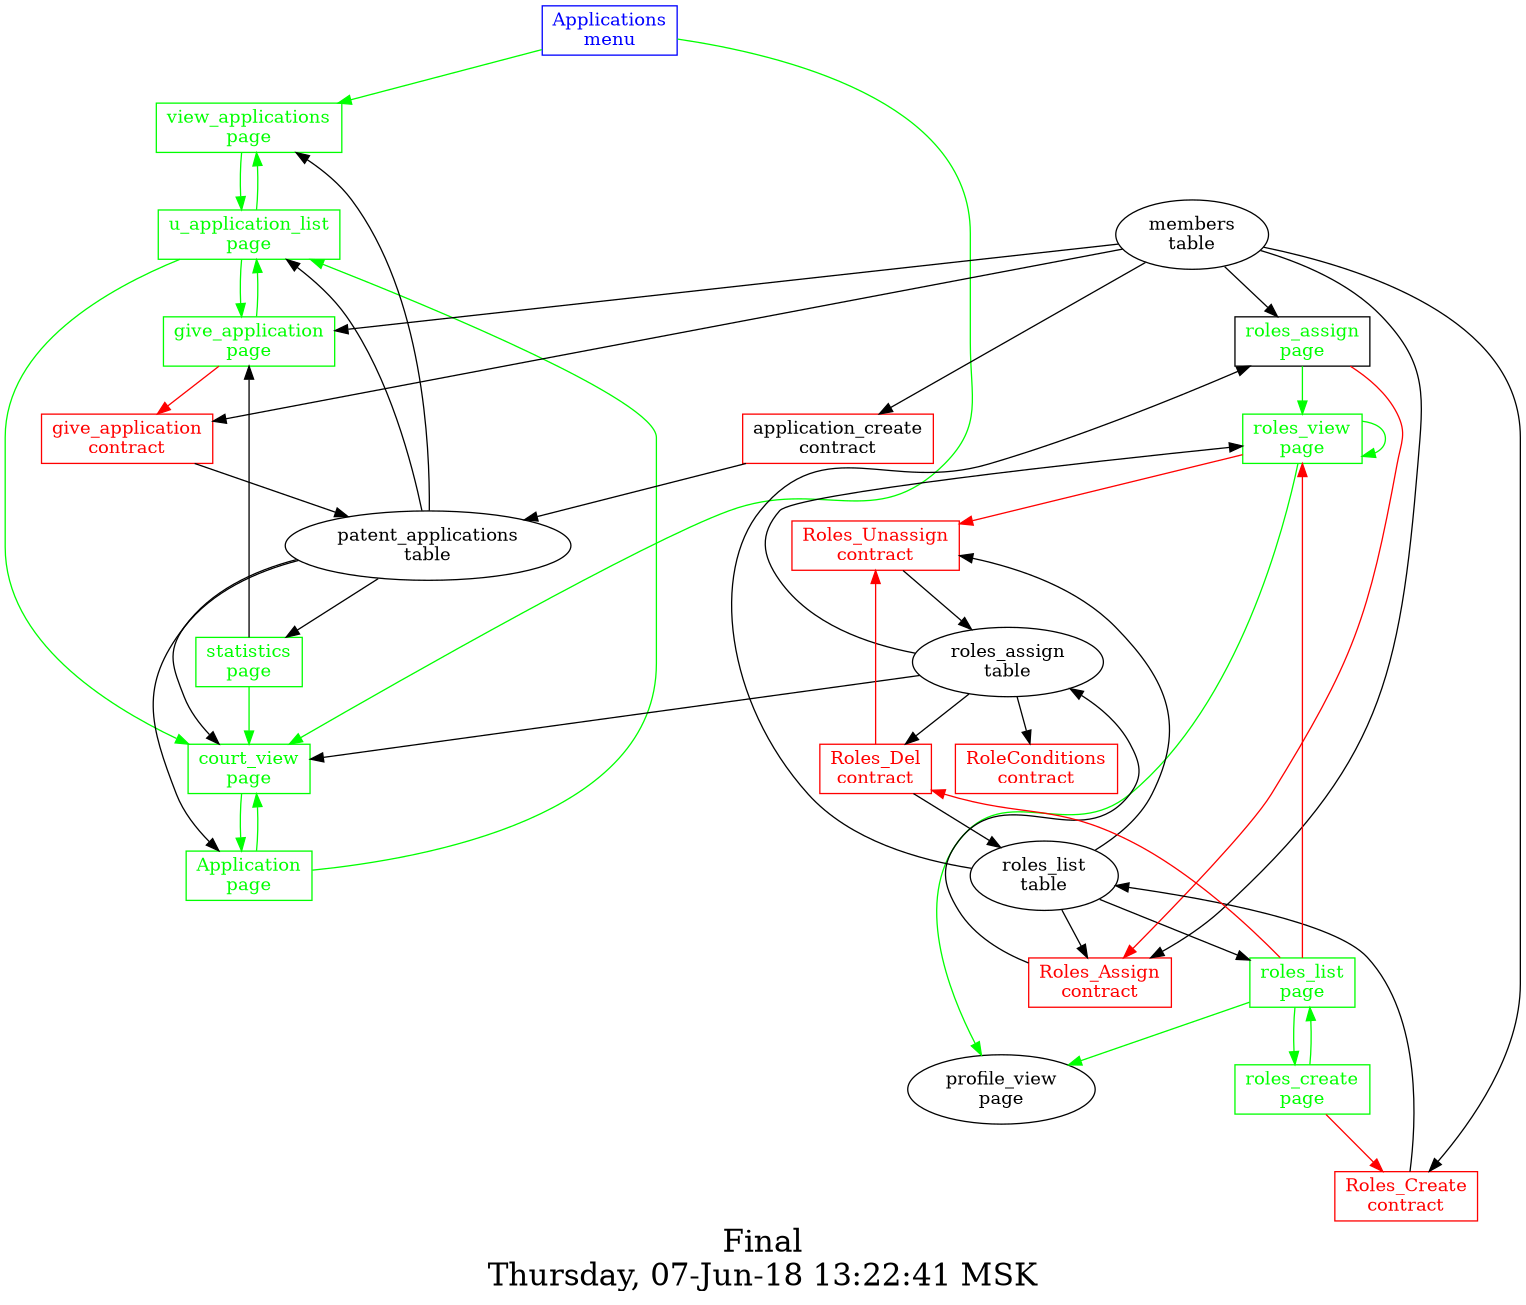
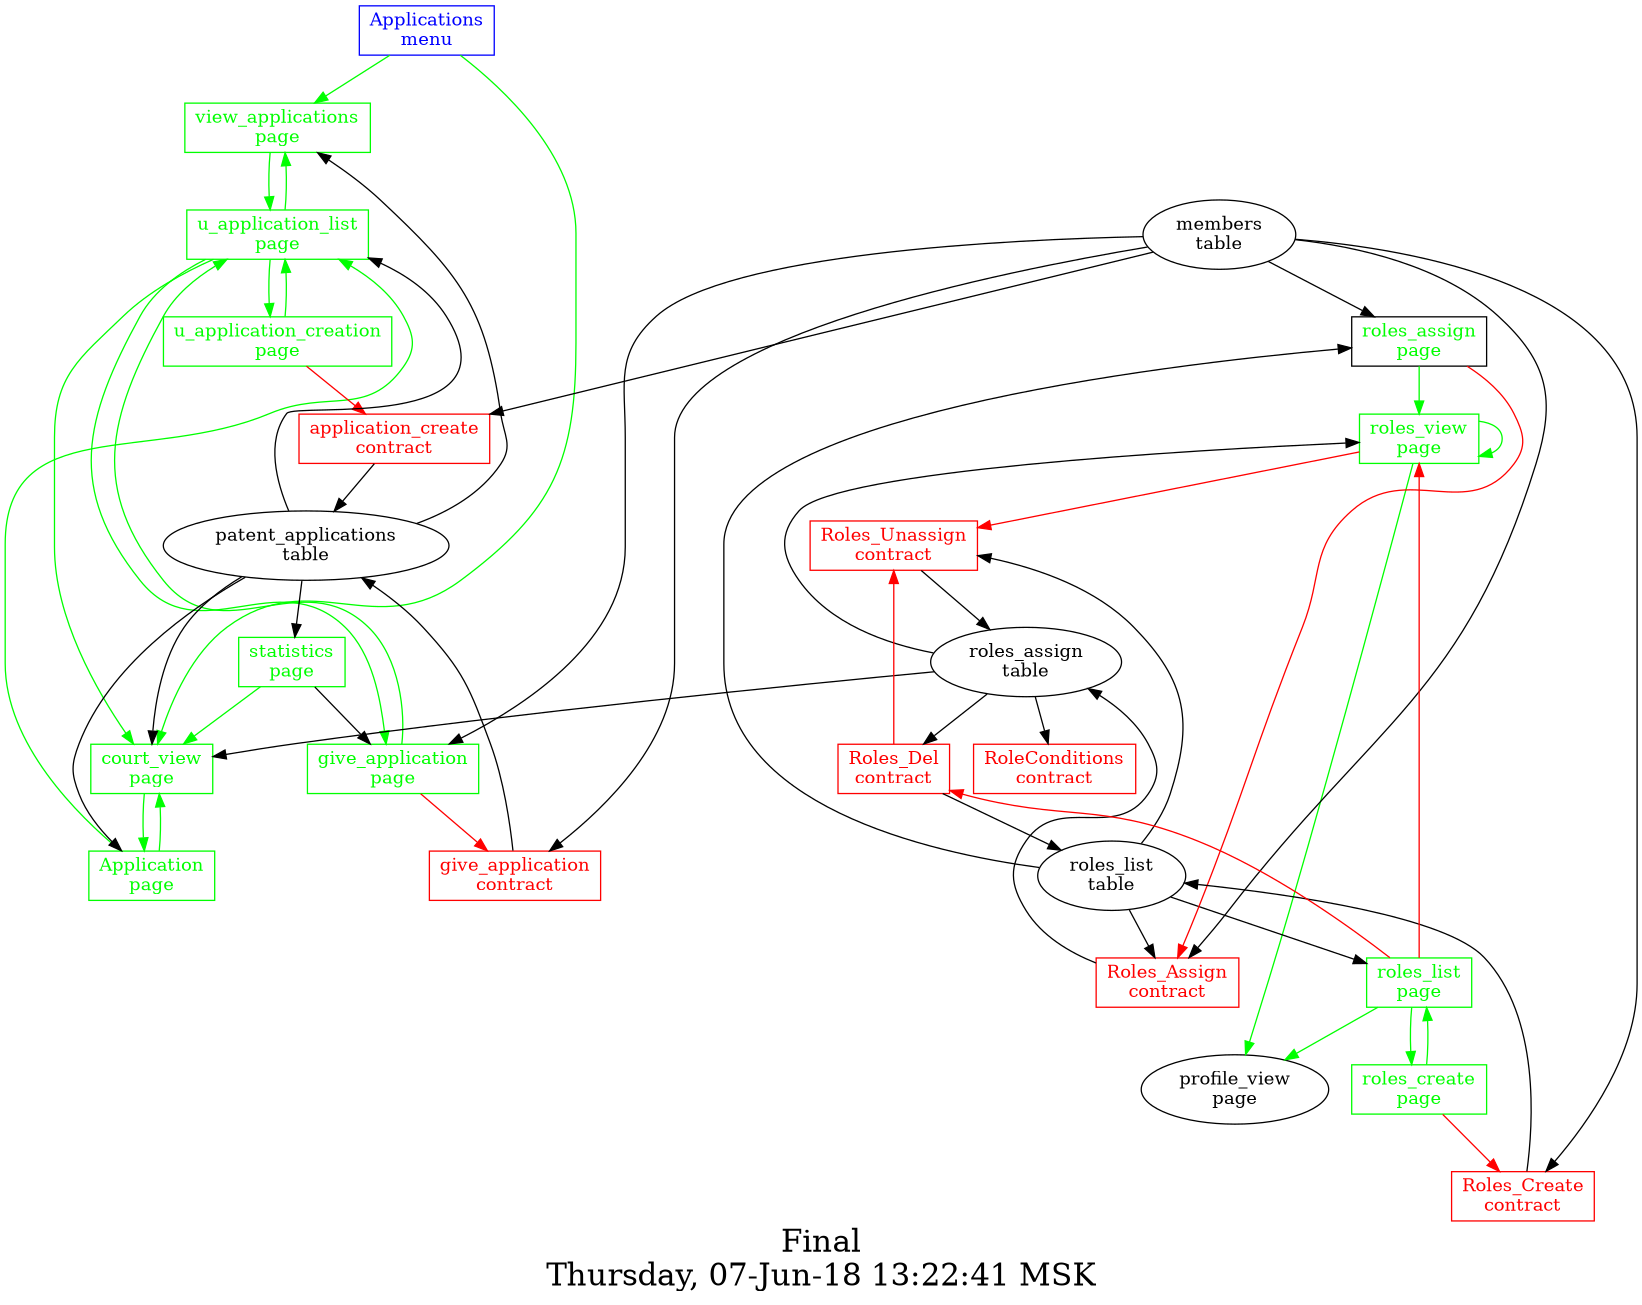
node "u_application_creation page": added
node "application_create contract": fontcolor black -> red
